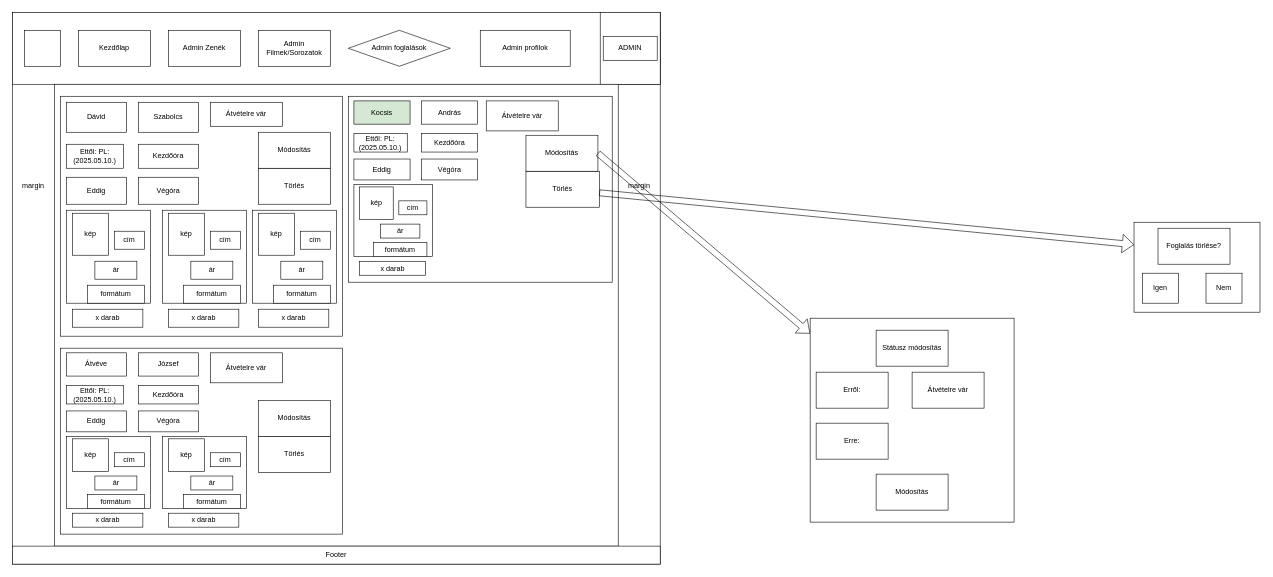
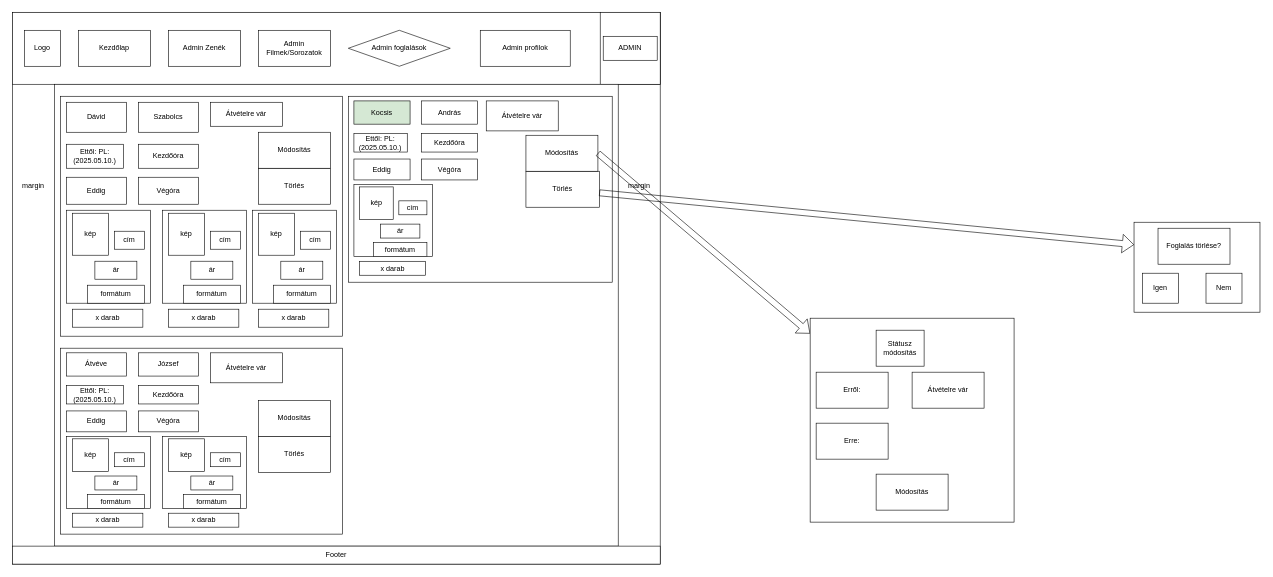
node "Logo": added
node "Státusz módosítás": size 72x36 -> 48x36
